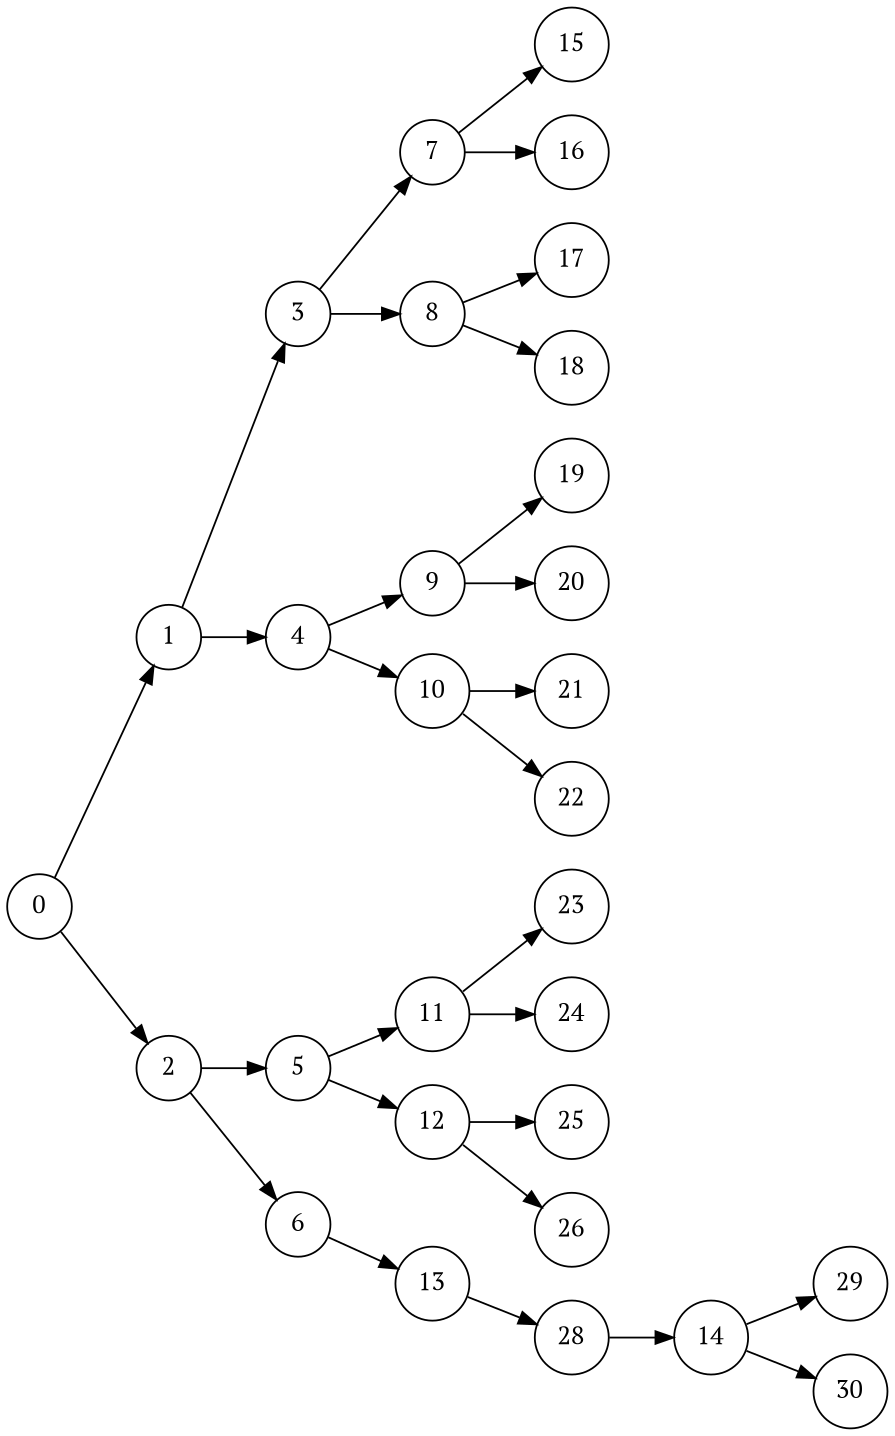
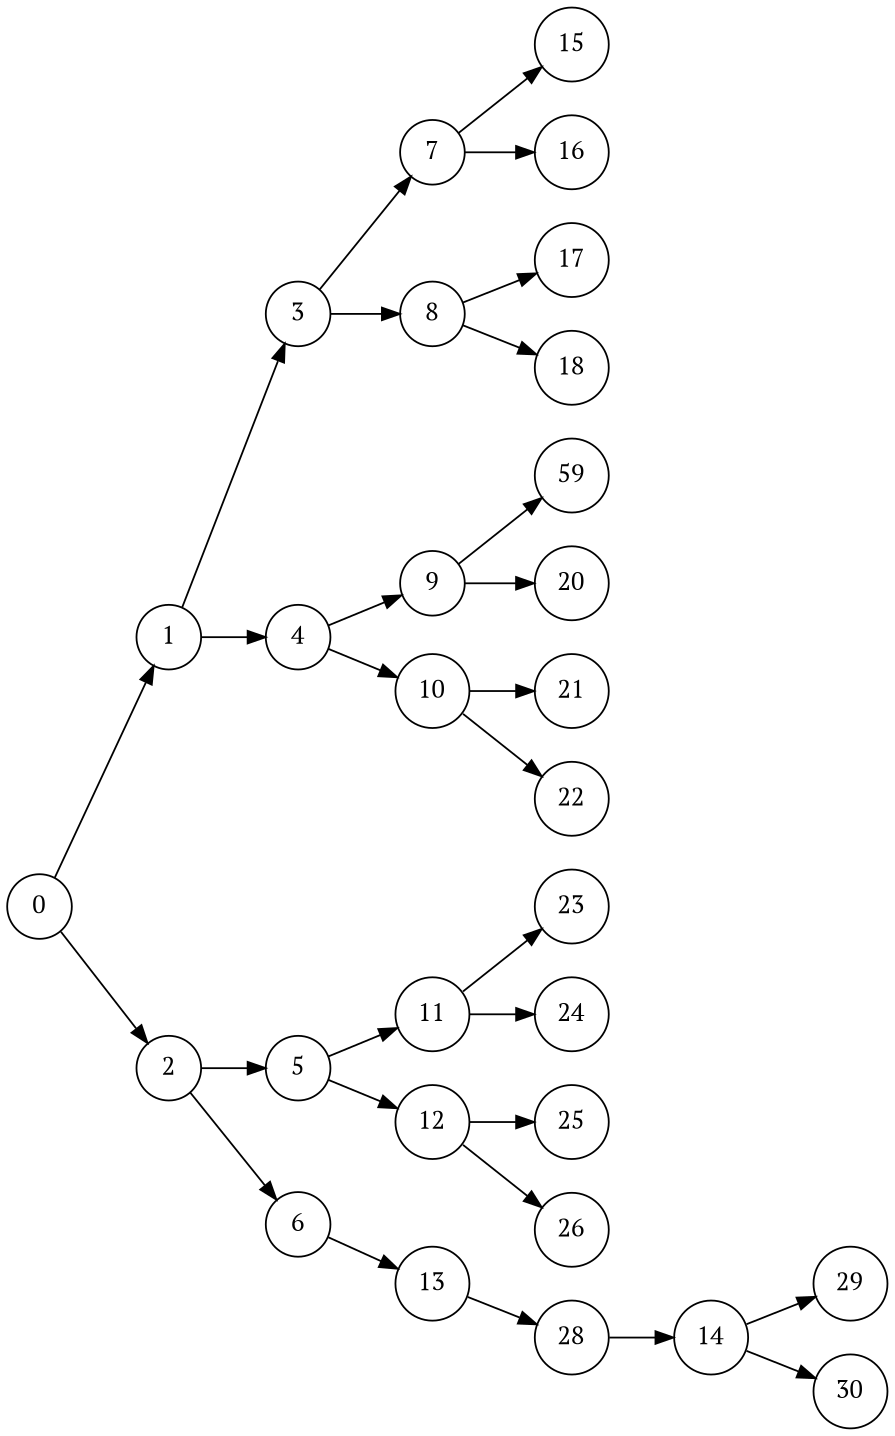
node "19": label "19" -> "59"
